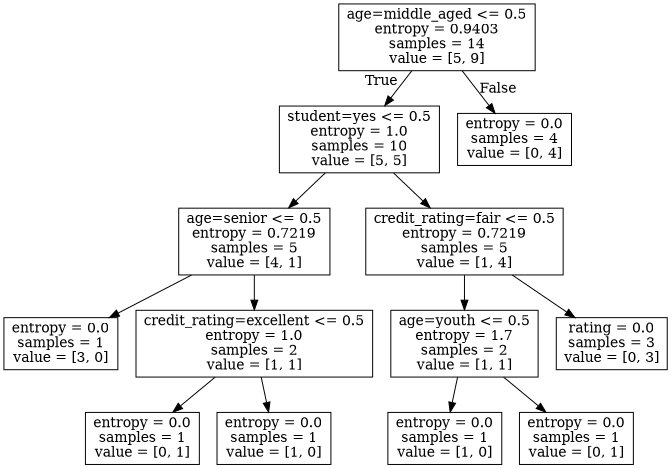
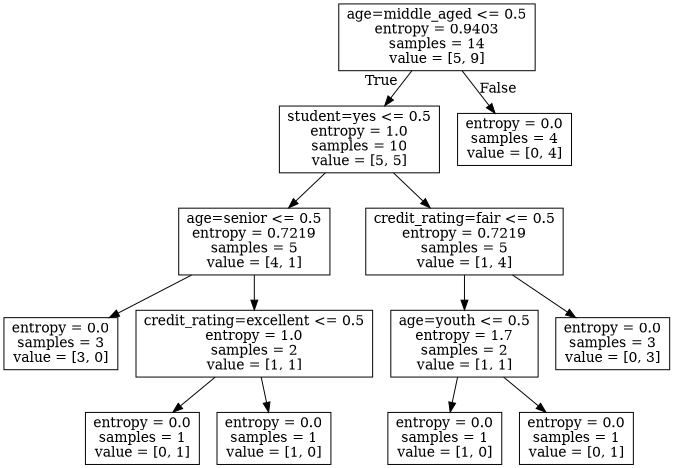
node "entropy = 0.0 samples = 1 value = [3, 0]": label "entropy = 0.0 samples = 1 value = [3, 0]" -> "entropy = 0.0 samples = 3 value = [3, 0]"
node "rating = 0.0 samples = 3 value = [0, 3]": label "rating = 0.0 samples = 3 value = [0, 3]" -> "entropy = 0.0 samples = 3 value = [0, 3]"
